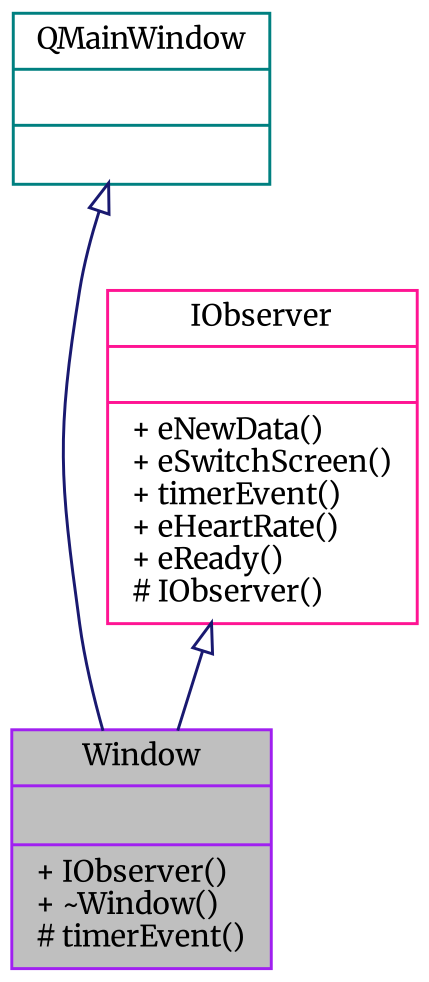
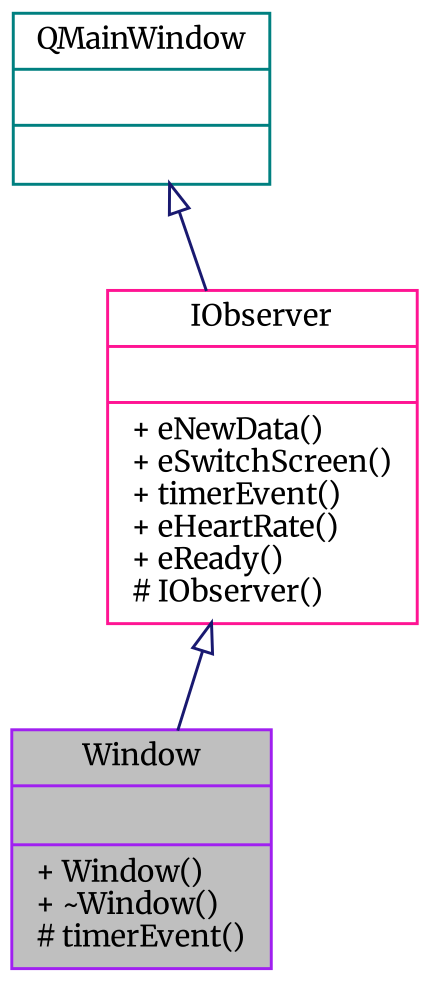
edge "Window" -> "QMainWindow": now "IObserver" -> "QMainWindow"
node "Window": text "+ IObserver()" -> "+ Window()"
